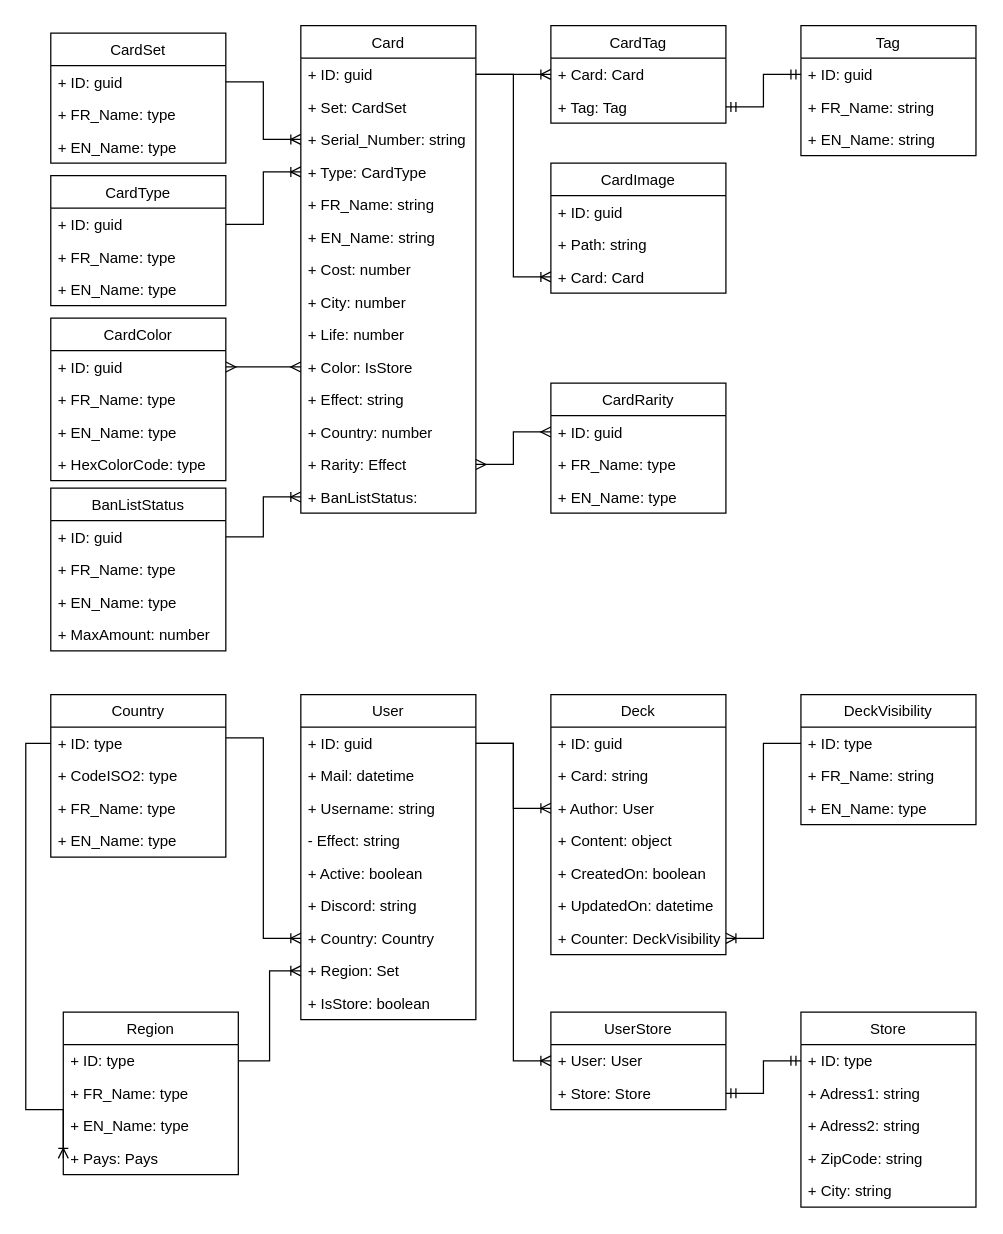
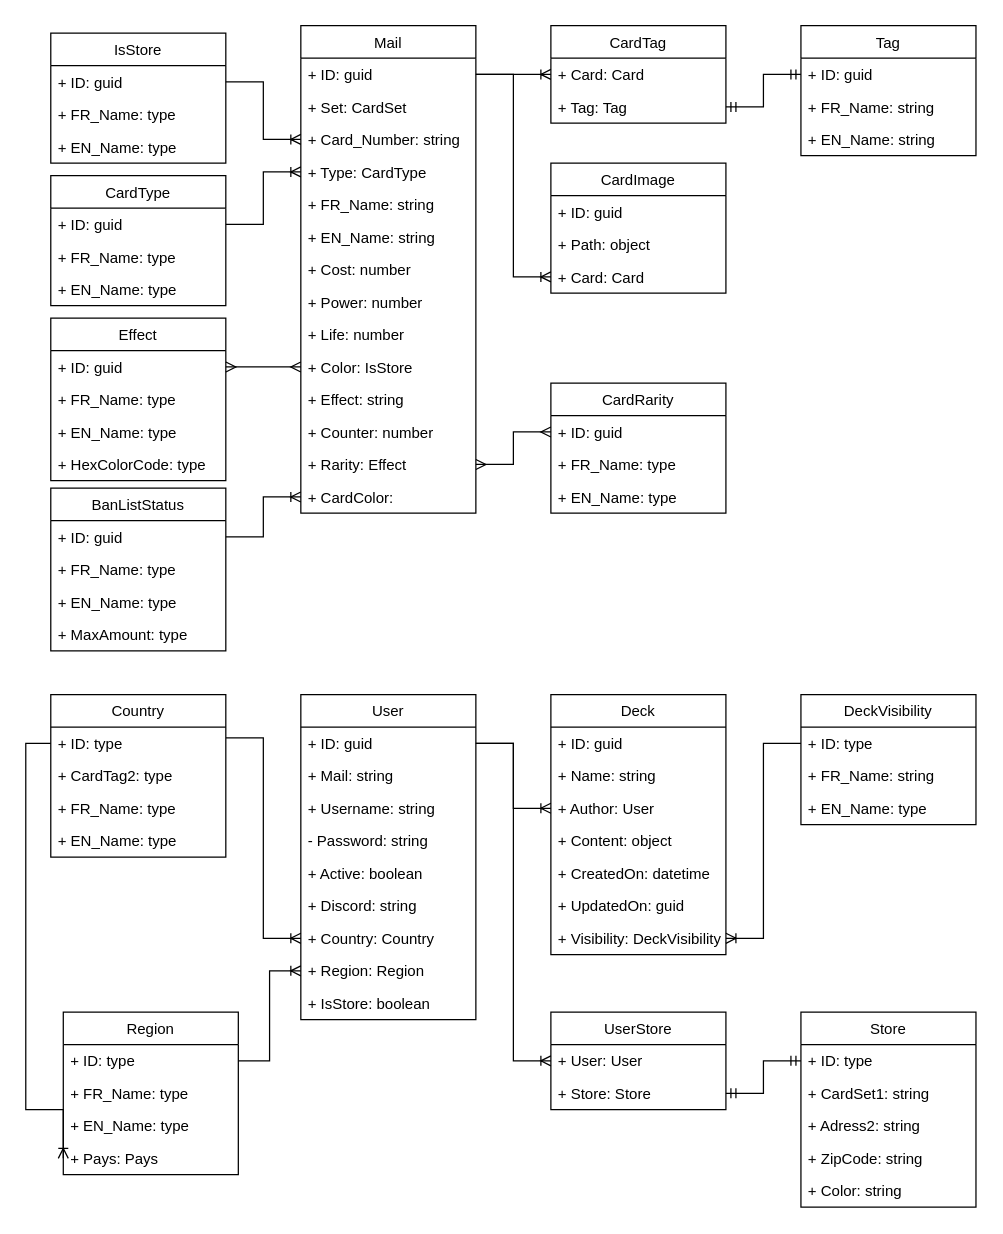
node "Card": label "Card" -> "Mail"
node "CardSet": label "CardSet" -> "IsStore"
node "+ Serial_Number: string": label "+ Serial_Number: string" -> "+ Card_Number: string"
node "+ Path: string": label "+ Path: string" -> "+ Path: object"
node "+ City: number": label "+ City: number" -> "+ Power: number"
node "CardColor": label "CardColor" -> "Effect"
node "+ Country: number": label "+ Country: number" -> "+ Counter: number"
node "+ BanListStatus:": label "+ BanListStatus:" -> "+ CardColor:"
node "+ MaxAmount: number": label "+ MaxAmount: number" -> "+ MaxAmount: type"
node "+ CodeISO2: type": label "+ CodeISO2: type" -> "+ CardTag2: type"
node "+ Mail: datetime": label "+ Mail: datetime" -> "+ Mail: string"
node "+ Card: string": label "+ Card: string" -> "+ Name: string"
node "- Effect: string": label "- Effect: string" -> "- Password: string"
node "+ CreatedOn: boolean": label "+ CreatedOn: boolean" -> "+ CreatedOn: datetime"
node "+ UpdatedOn: datetime": label "+ UpdatedOn: datetime" -> "+ UpdatedOn: guid"
node "+ Counter: DeckVisibility": label "+ Counter: DeckVisibility" -> "+ Visibility: DeckVisibility"
node "+ Region: Set": label "+ Region: Set" -> "+ Region: Region"
node "+ Adress1: string": label "+ Adress1: string" -> "+ CardSet1: string"
node "+ City: string": label "+ City: string" -> "+ Color: string"
